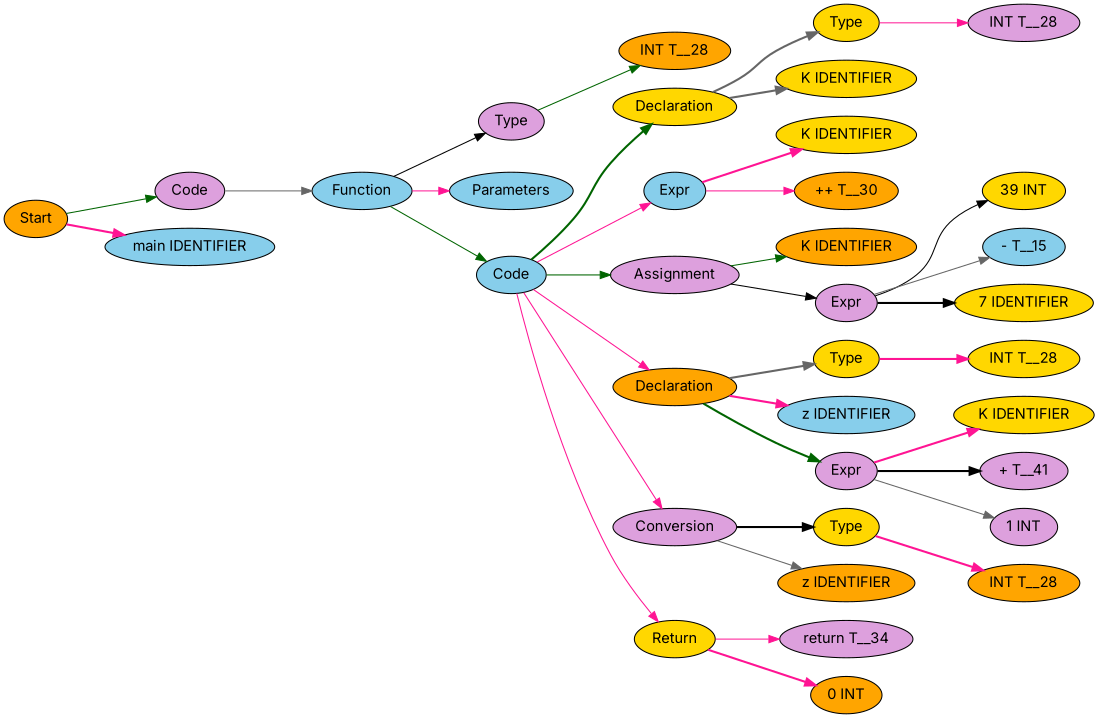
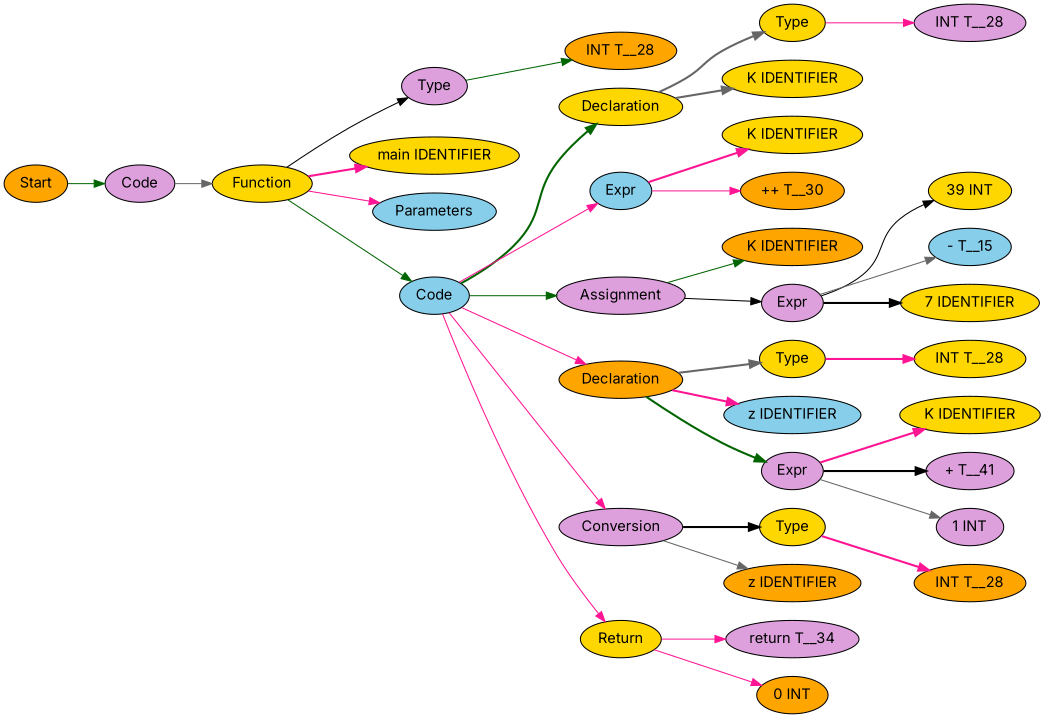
node "Function": fillcolor skyblue -> gold
edge "Start" -> "main IDENTIFIER": now "Function" -> "main IDENTIFIER"
node "main IDENTIFIER": fillcolor skyblue -> gold
edge "Return" -> "0 INT": style bold -> solid
